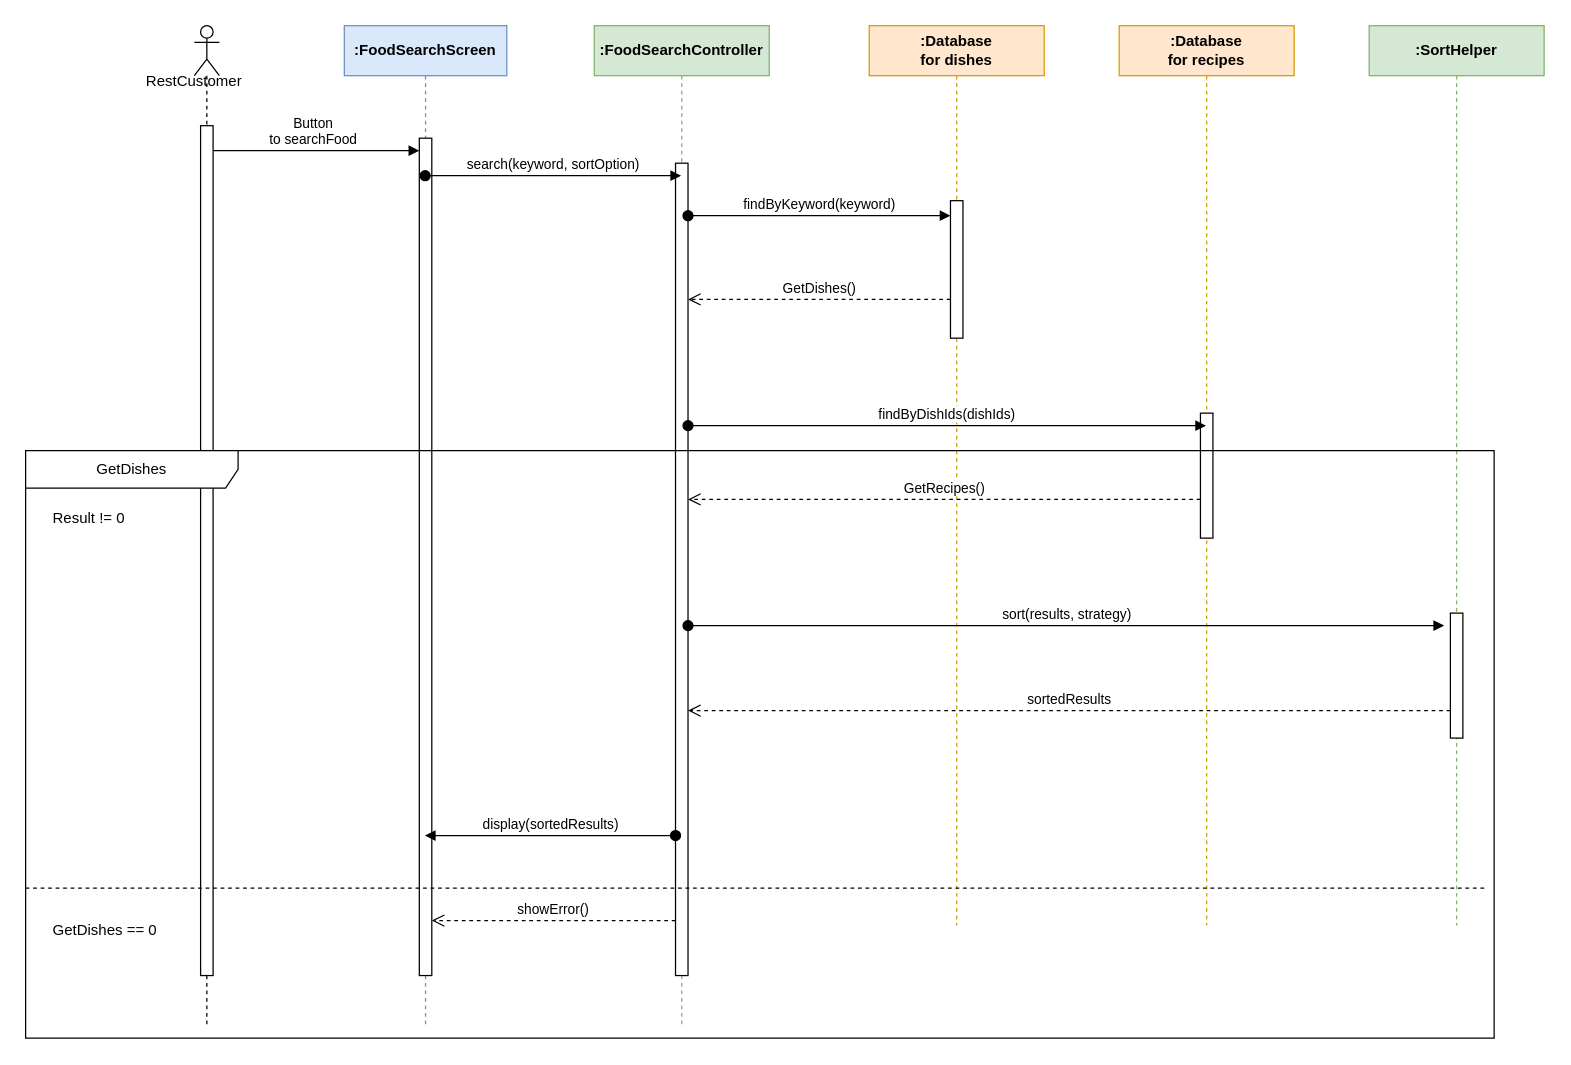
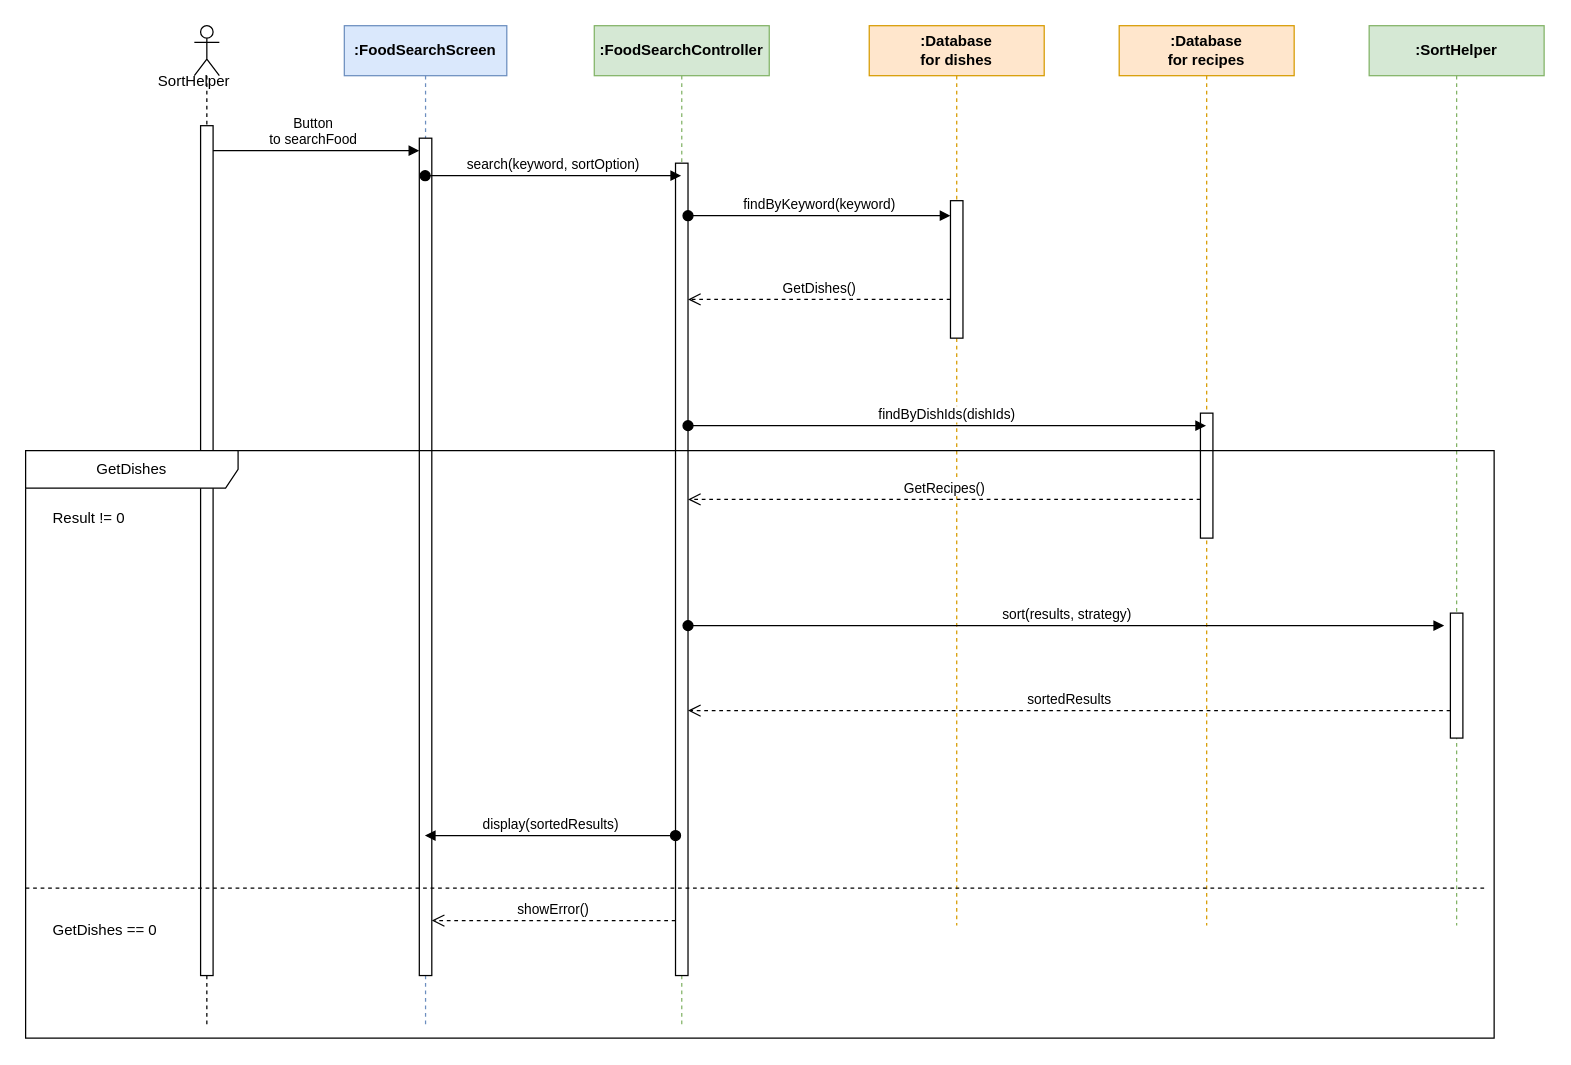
node "RestCustomer": label "RestCustomer" -> "SortHelper"
